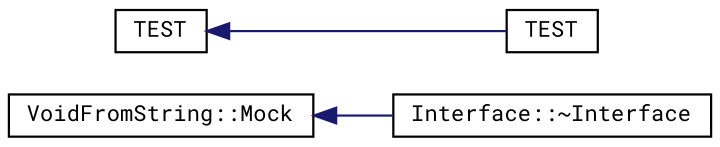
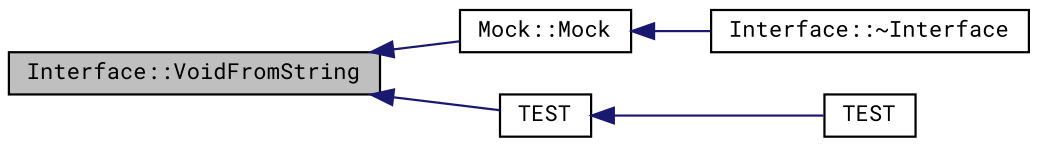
node "Interface::VoidFromString": added
node "VoidFromString::Mock": label "VoidFromString::Mock" -> "Mock::Mock"
